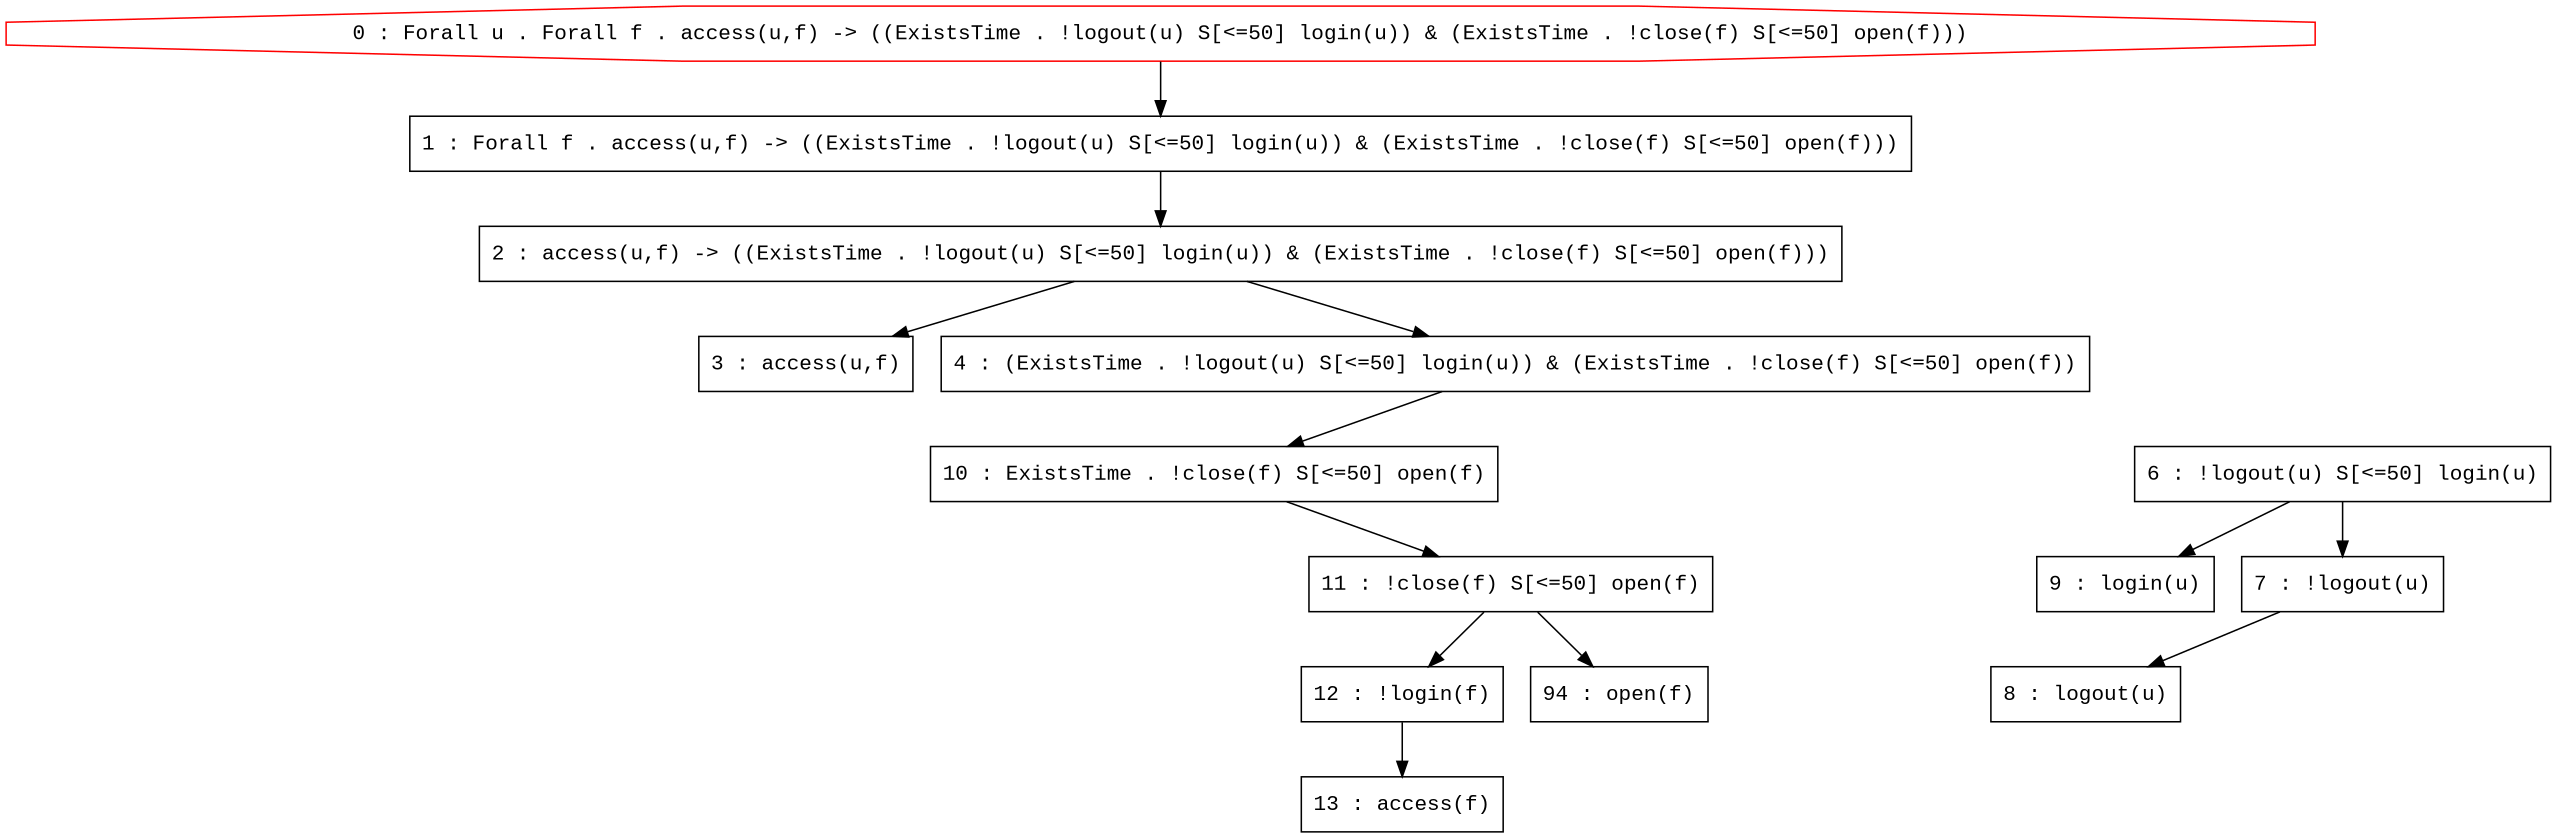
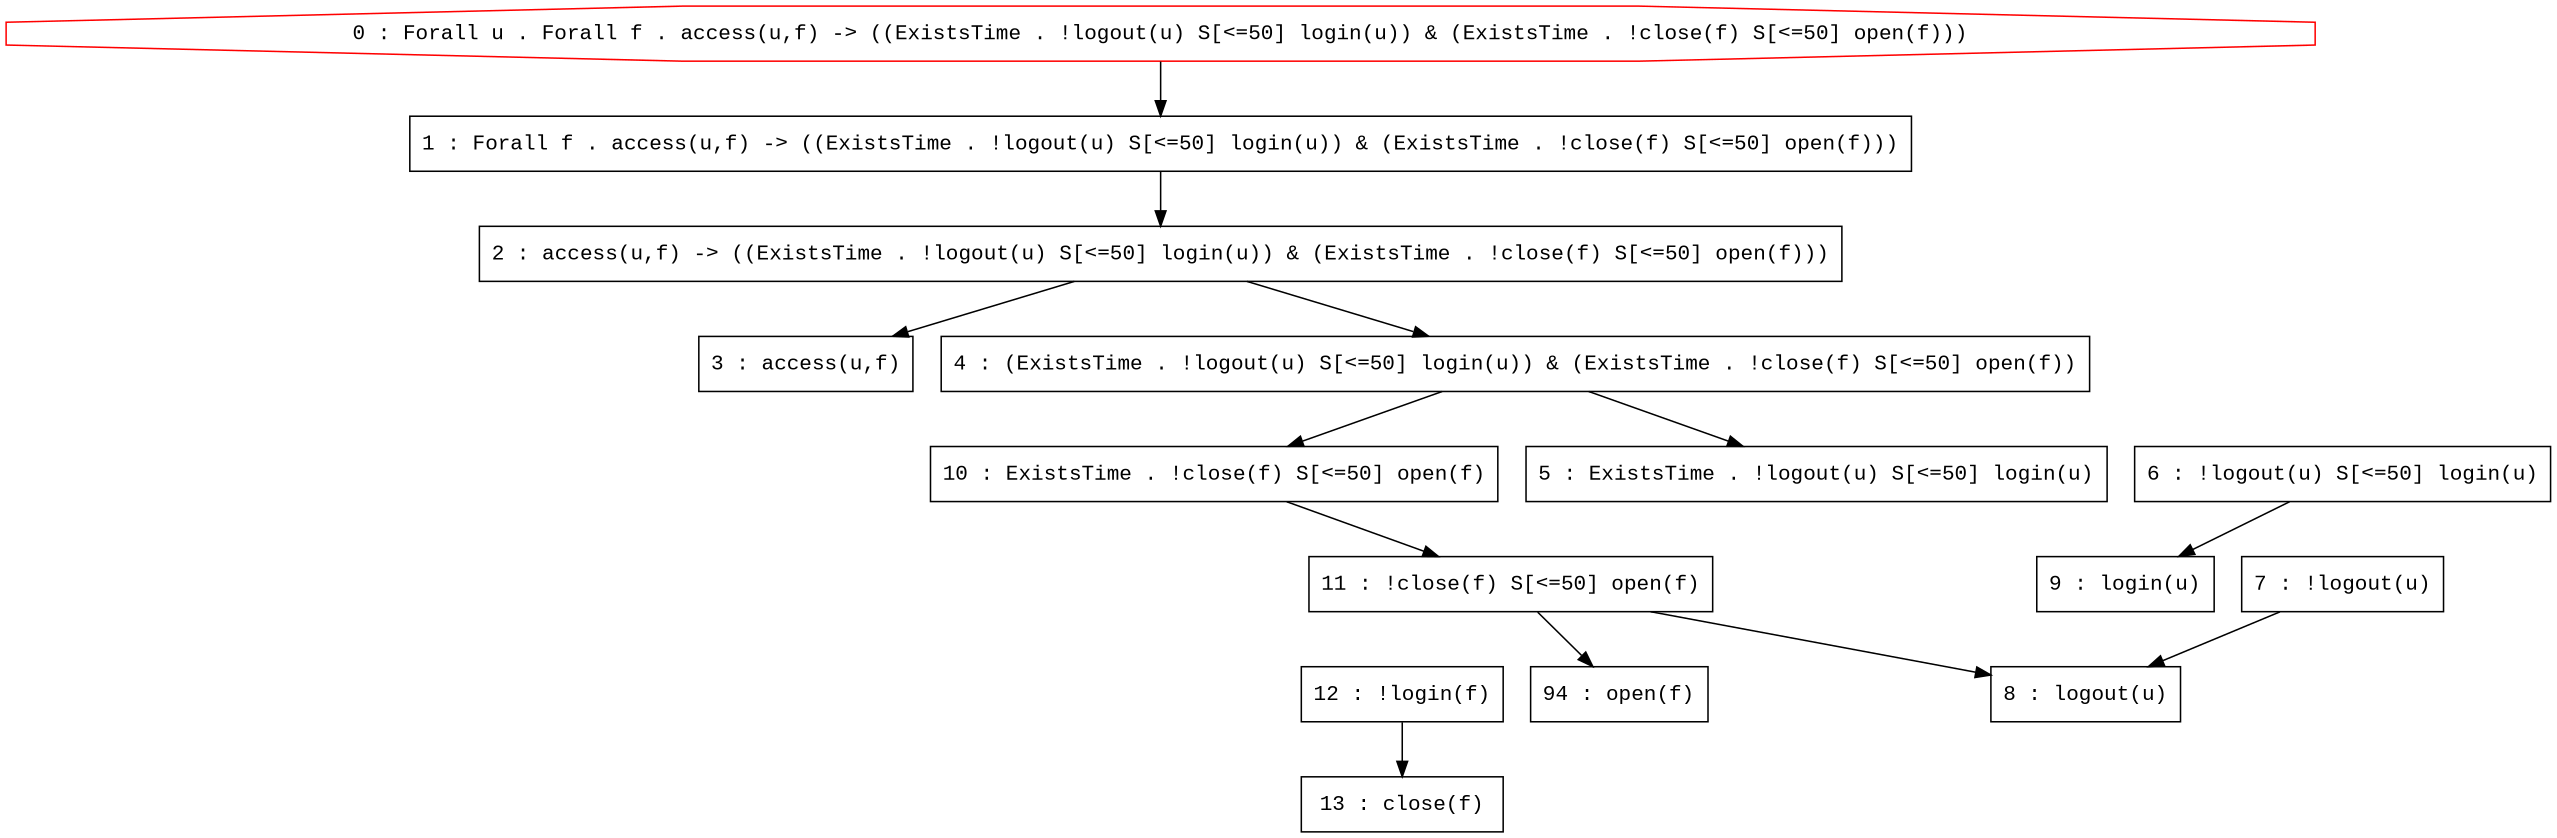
node "5 : ExistsTime . !logout(u) S[<=50] login(u)": added
edge "6 : !logout(u) S[<=50] login(u)" -> "7 : !logout(u)": removed
edge "11 : !close(f) S[<=50] open(f)" -> "12 : !login(f)": now "11 : !close(f) S[<=50] open(f)" -> "8 : logout(u)"
node "13 : access(f)": label "13 : access(f)" -> "13 : close(f)"
